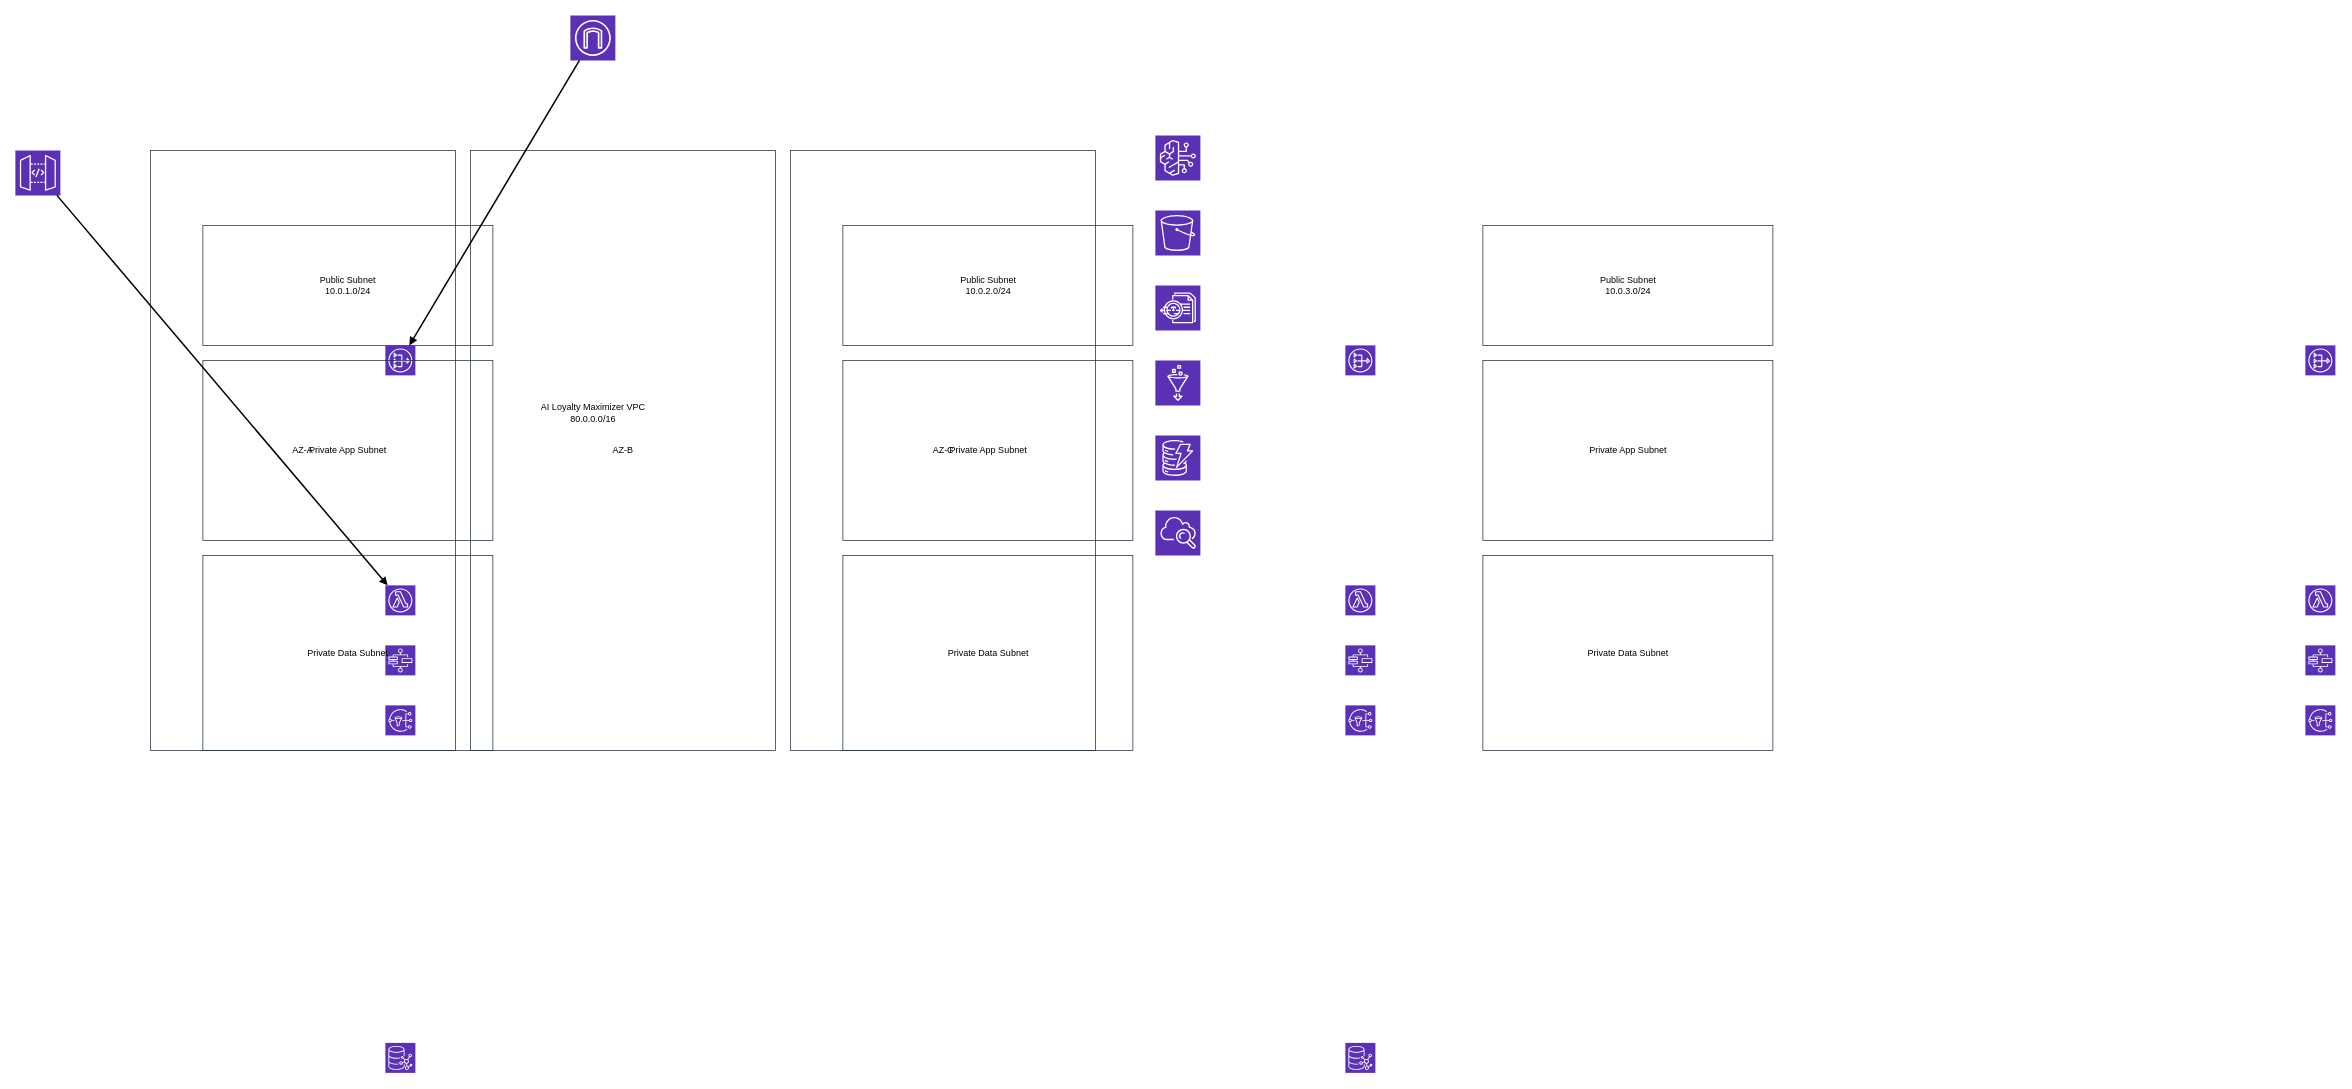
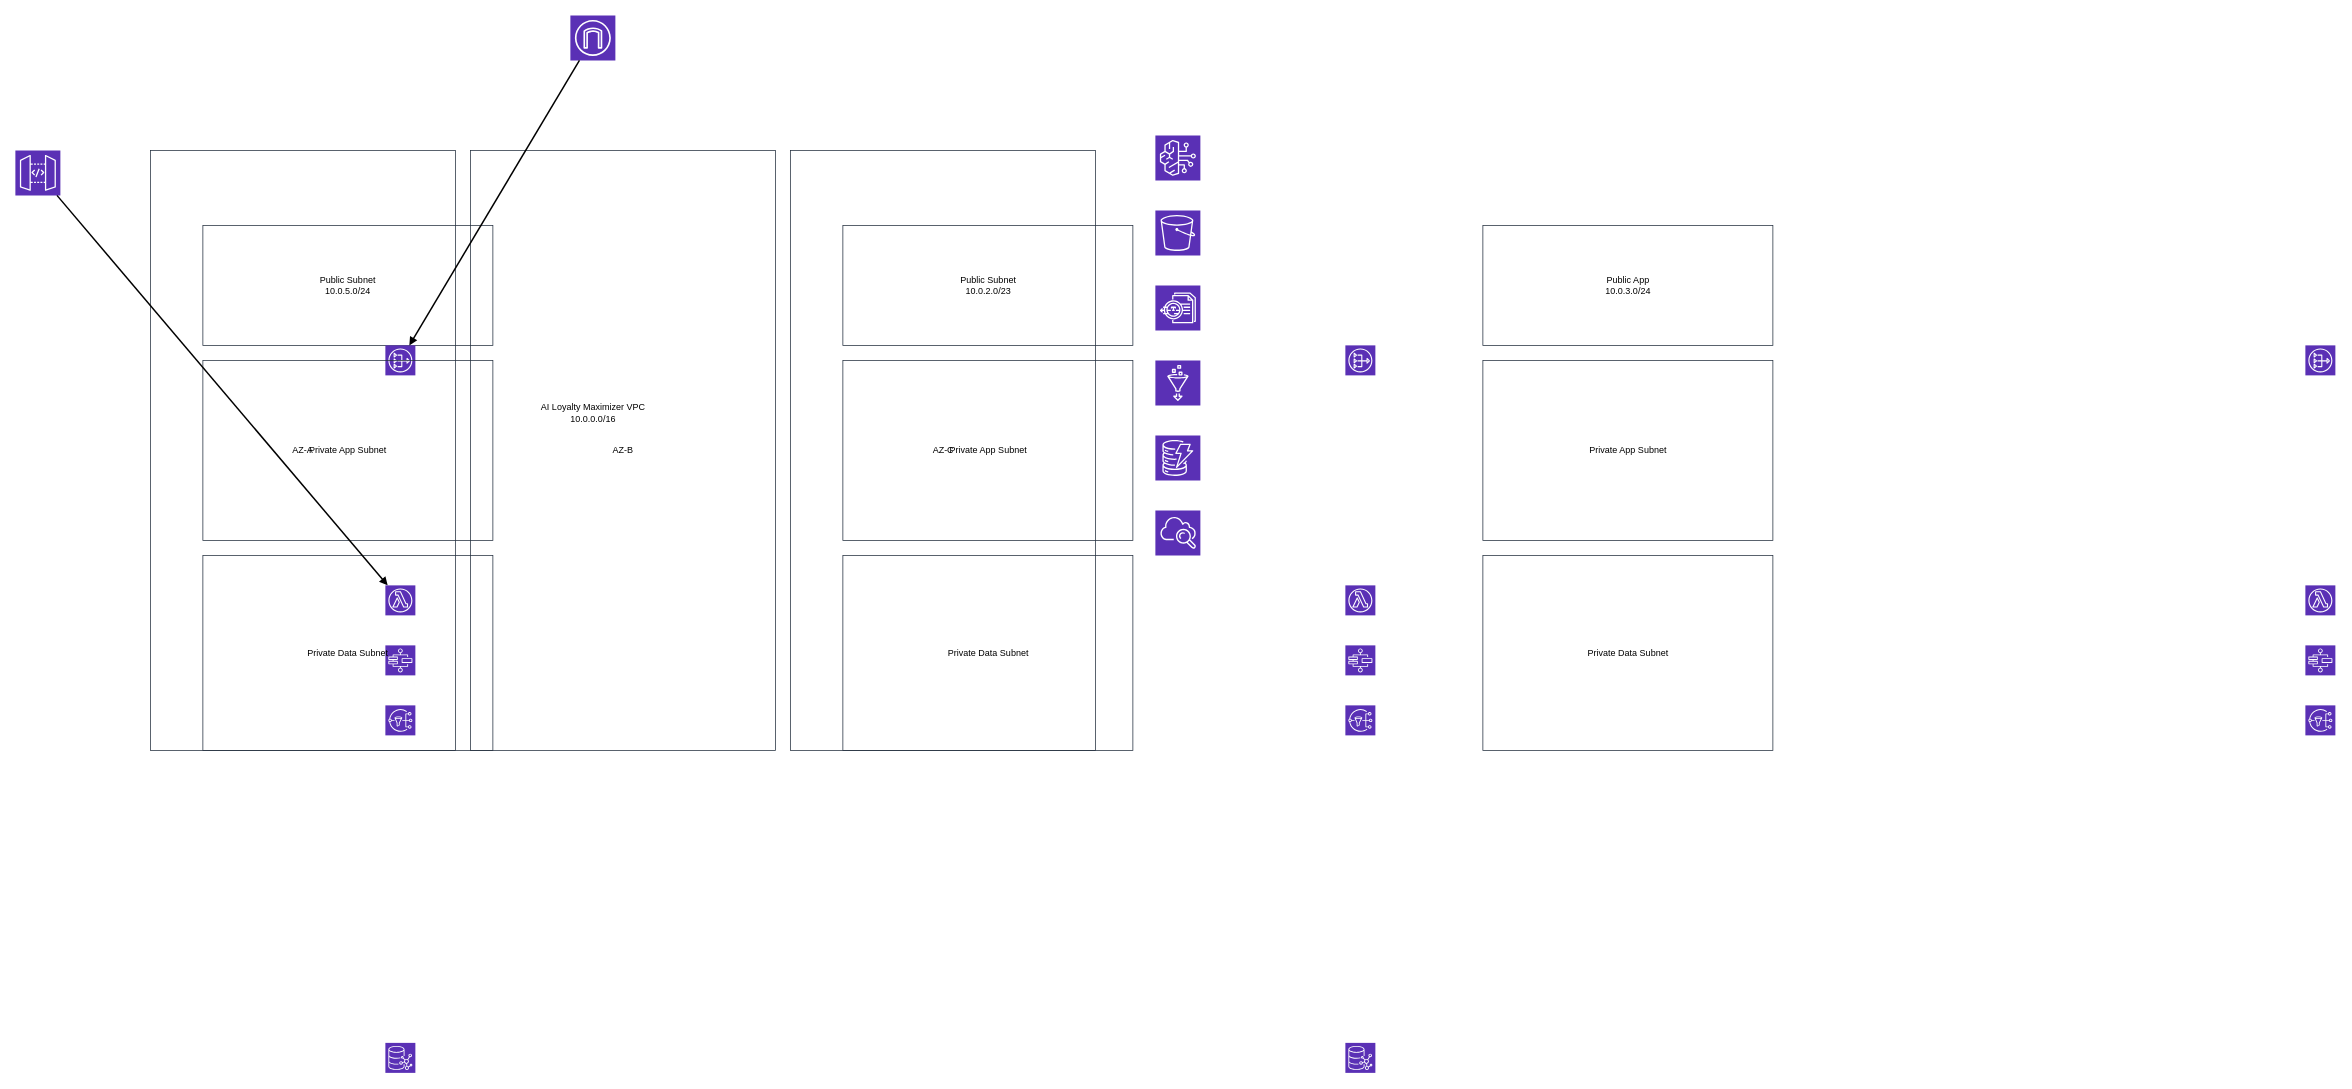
node "Public Subnet 10.0.1.0/24": label "Public Subnet 10.0.1.0/24" -> "Public Subnet 10.0.5.0/24"
node "Public Subnet 10.0.2.0/24": label "Public Subnet 10.0.2.0/24" -> "Public Subnet 10.0.2.0/23"
node "Public Subnet 10.0.3.0/24": label "Public Subnet 10.0.3.0/24" -> "Public App 10.0.3.0/24"
node "AI Loyalty Maximizer VPC 80.0.0.0/16": label "AI Loyalty Maximizer VPC 80.0.0.0/16" -> "AI Loyalty Maximizer VPC 10.0.0.0/16"
